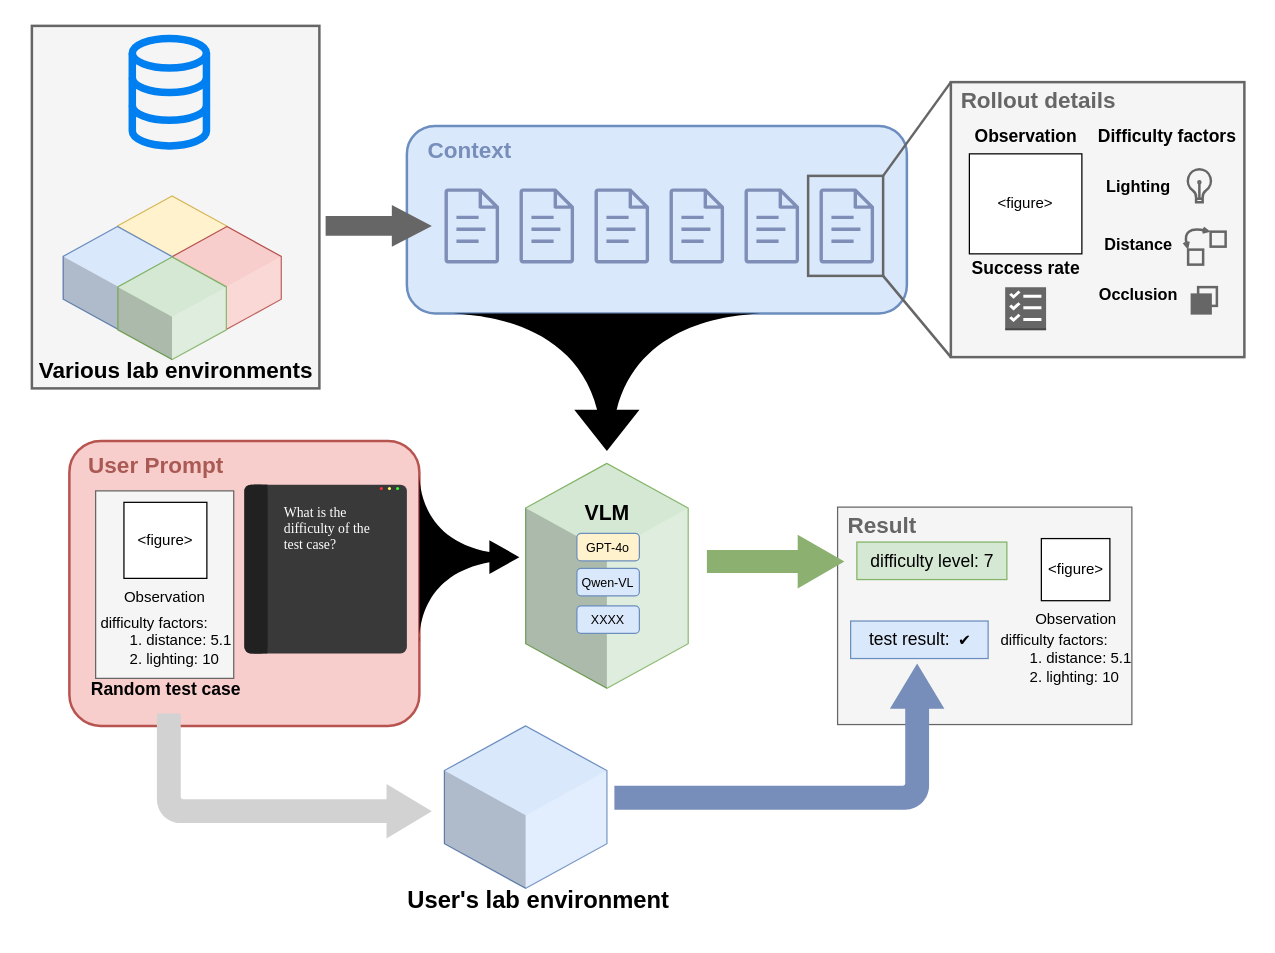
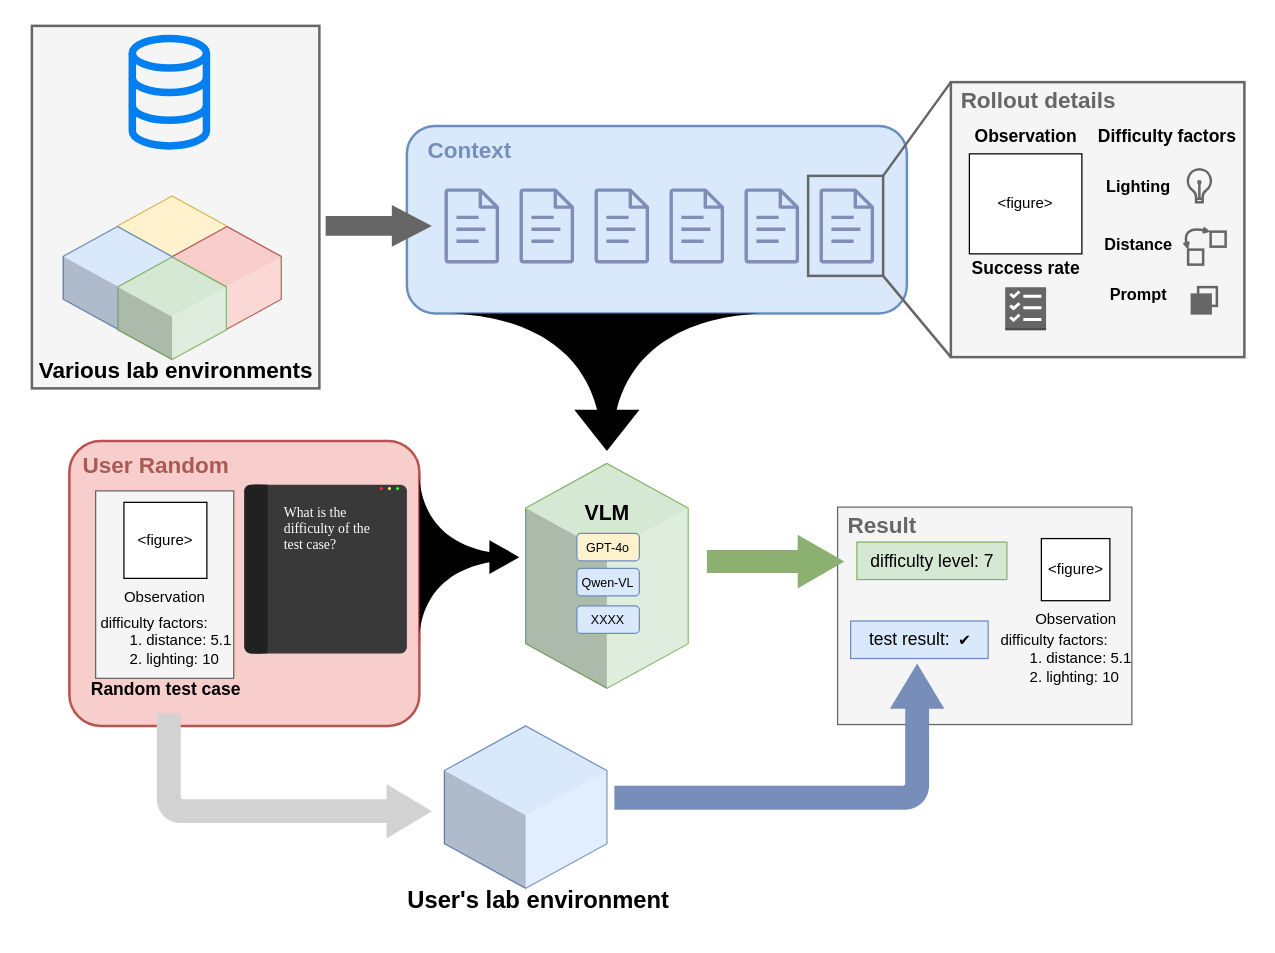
node "Occlusion": label "Occlusion" -> "Prompt"
node "User Prompt": label "User Prompt" -> "User Random"
